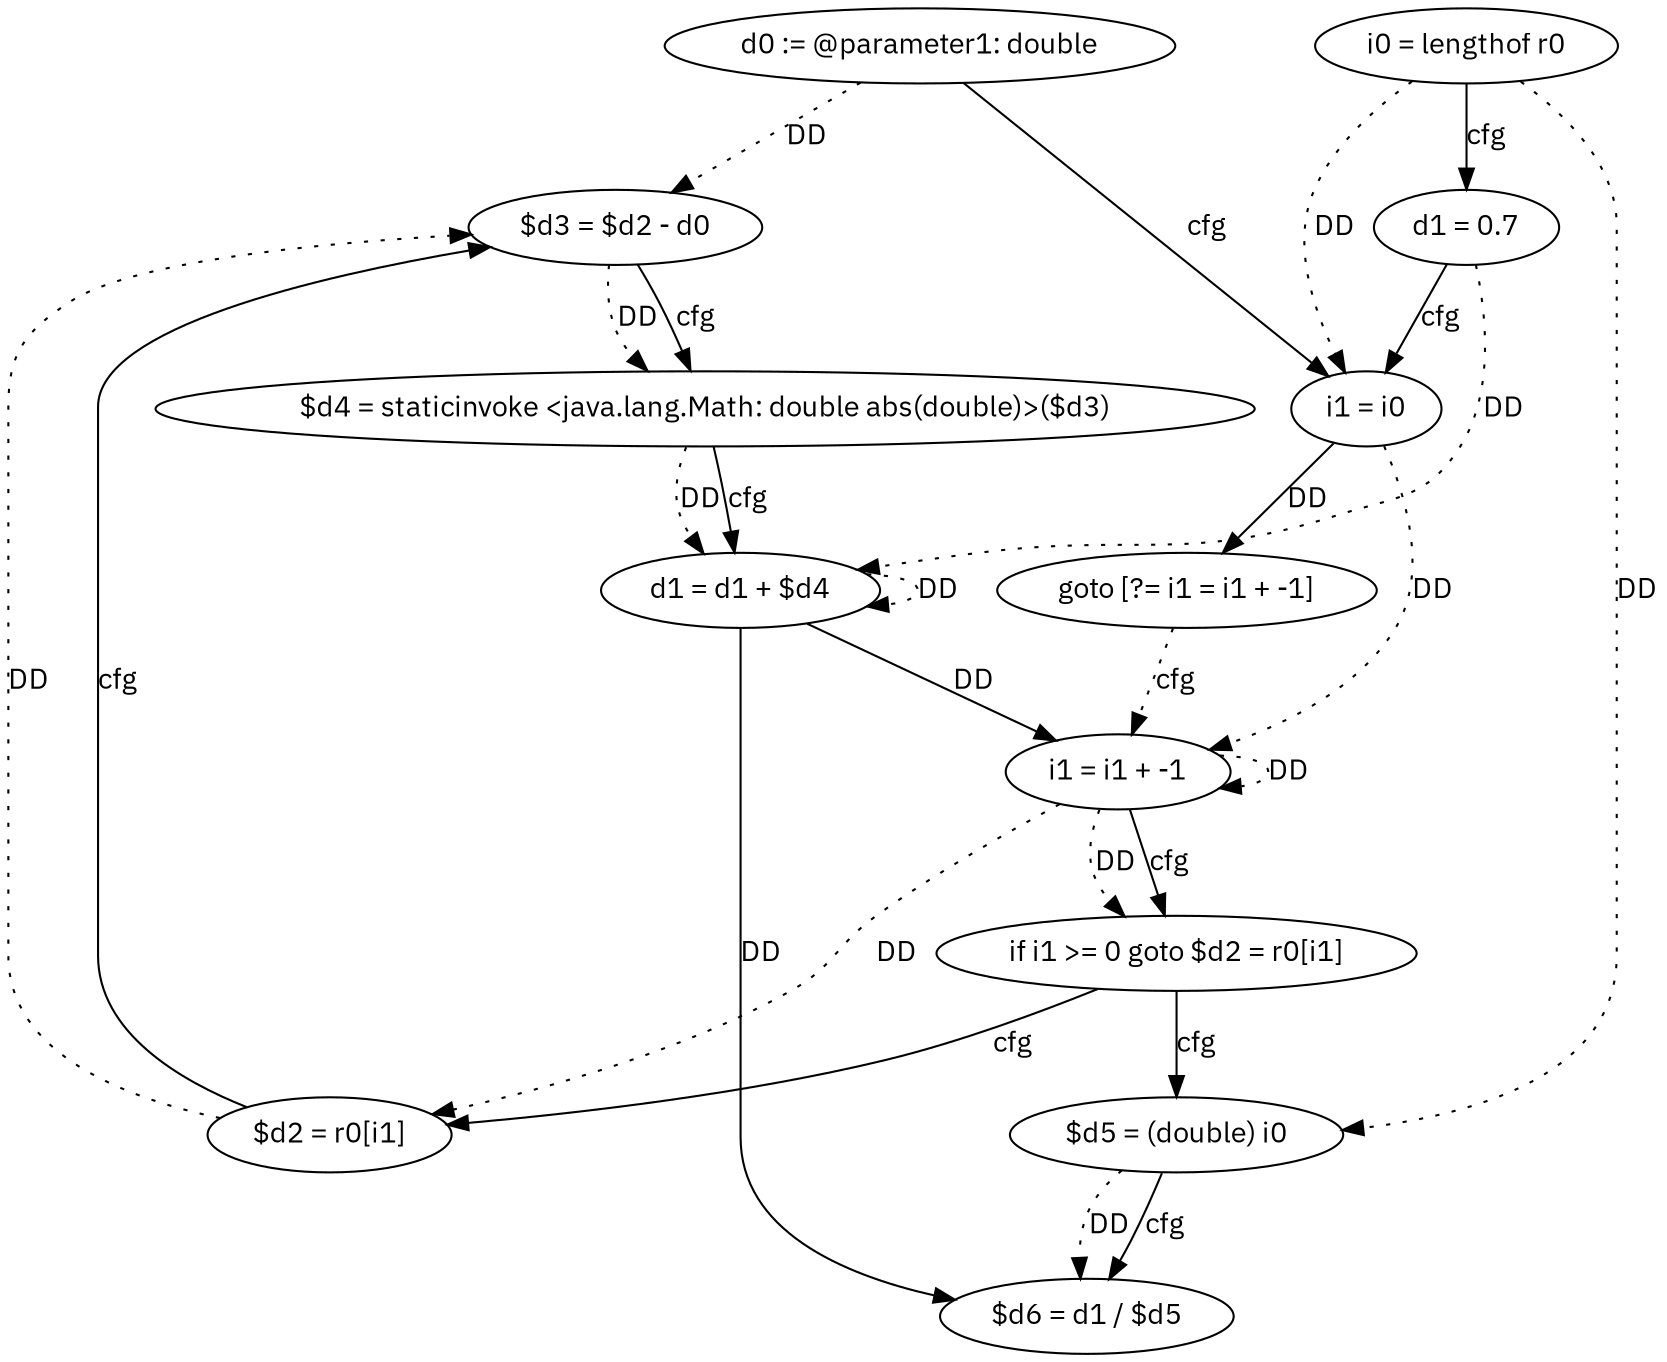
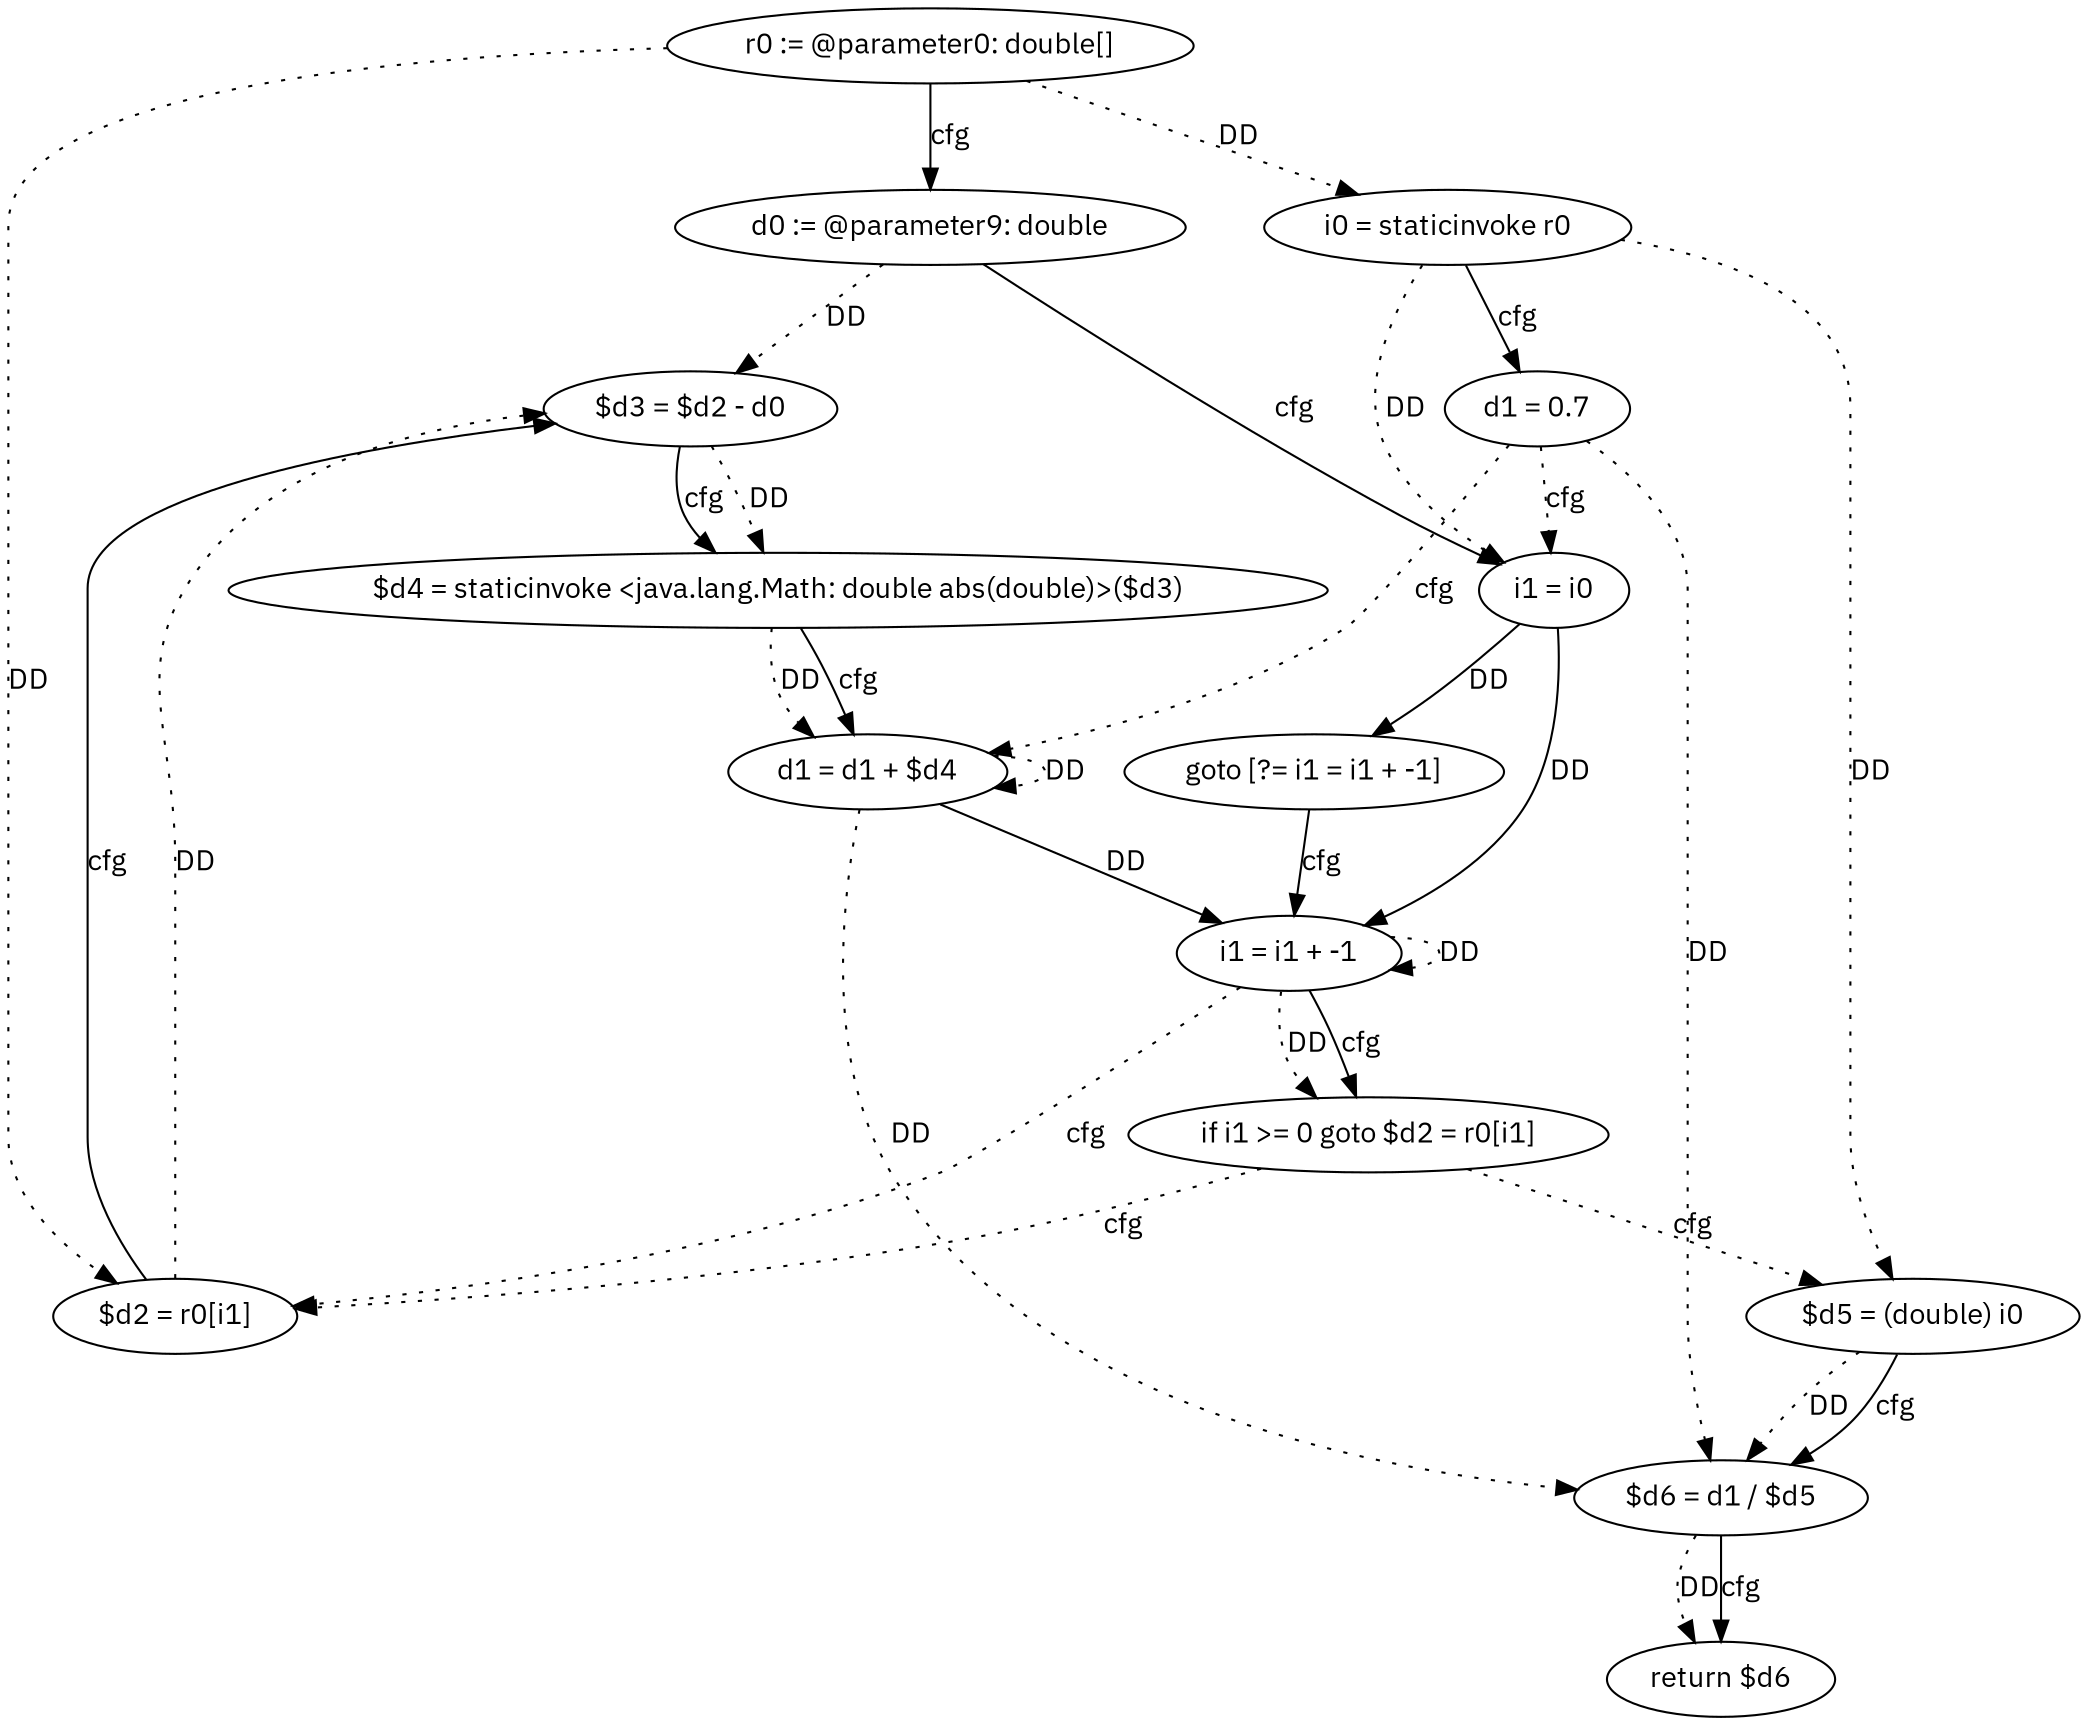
node "d0 := @parameter1: double": label "d0 := @parameter1: double" -> "d0 := @parameter9: double"
node "r0 := @parameter0: double[]": added
node "i0 = lengthof r0": label "i0 = lengthof r0" -> "i0 = staticinvoke r0"
edge "d1 = 0.7" -> "i1 = i0": style solid -> dotted
edge "d1 = 0.7" -> "d1 = d1 + $d4": label "DD" -> "cfg"
edge "i1 = i0" -> "i1 = i1 + -1": style dotted -> solid
edge "goto [?= i1 = i1 + -1]" -> "i1 = i1 + -1": style dotted -> solid
edge "d1 = 0.7" -> "$d6 = d1 / $d5": added, label "DD"
edge "i1 = i1 + -1" -> "$d2 = r0[i1]": label "DD" -> "cfg"
edge "d1 = d1 + $d4" -> "$d6 = d1 / $d5": style solid -> dotted
edge "if i1 >= 0 goto $d2 = r0[i1]" -> "$d5 = (double) i0": style solid -> dotted
edge "if i1 >= 0 goto $d2 = r0[i1]" -> "$d2 = r0[i1]": style solid -> dotted
node "return $d6": added
